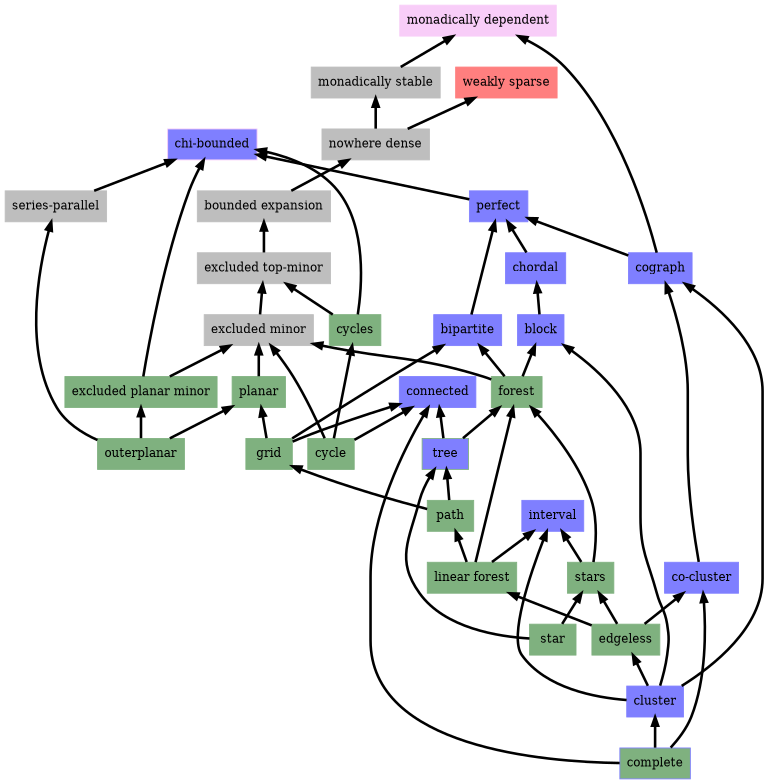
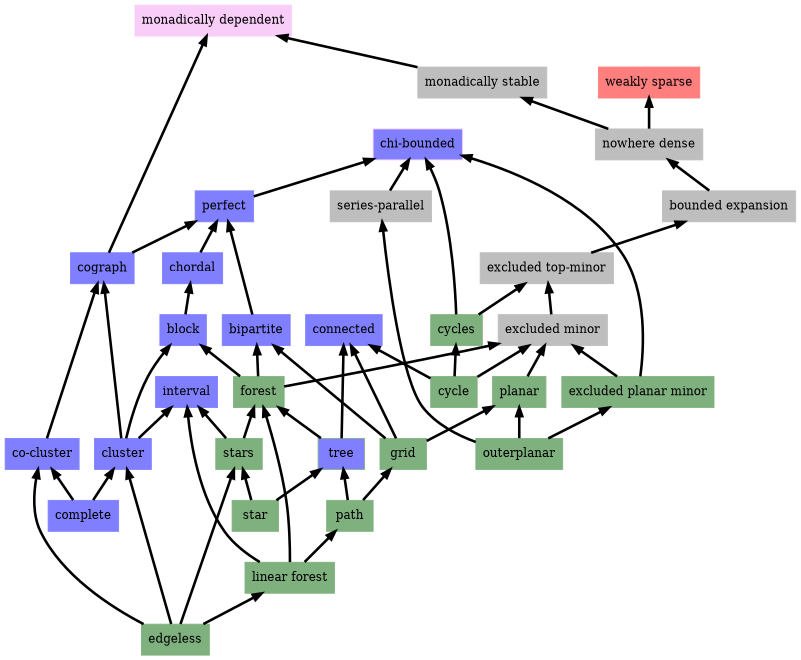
edge "complete" -> "connected": removed
edge "cluster" -> "edgeless": reversed
node "complete": fillcolor #7fb17f -> #7f7fff
